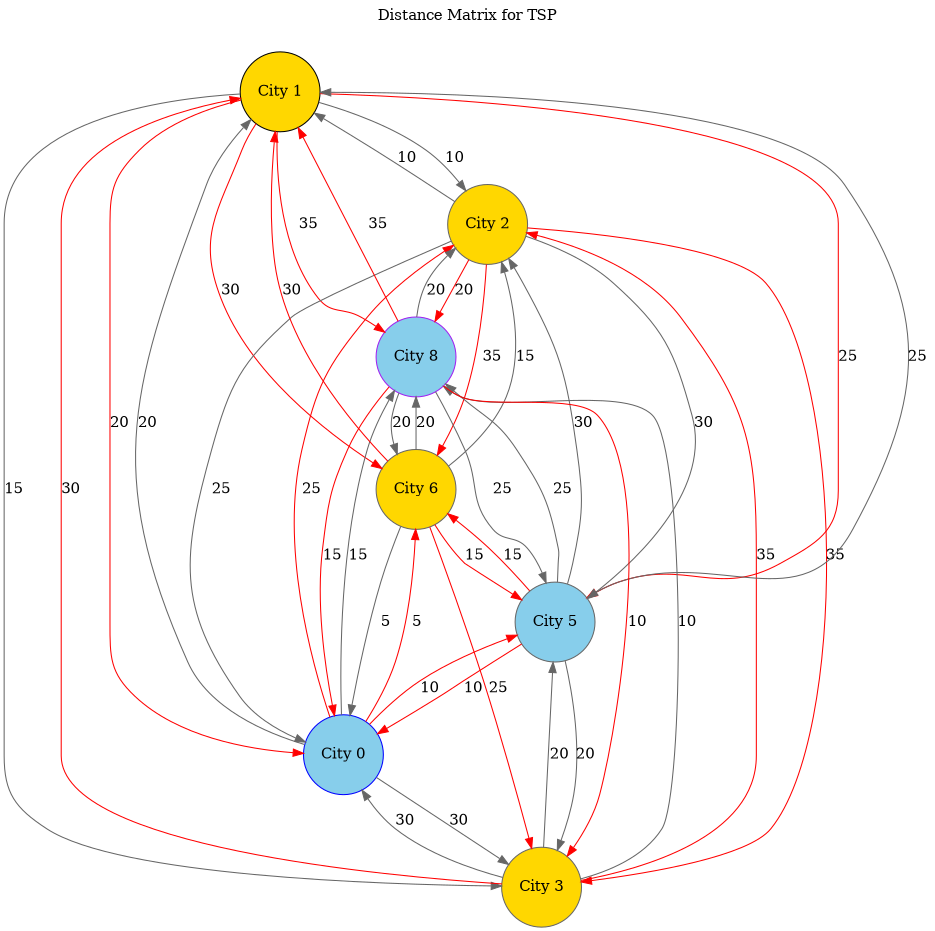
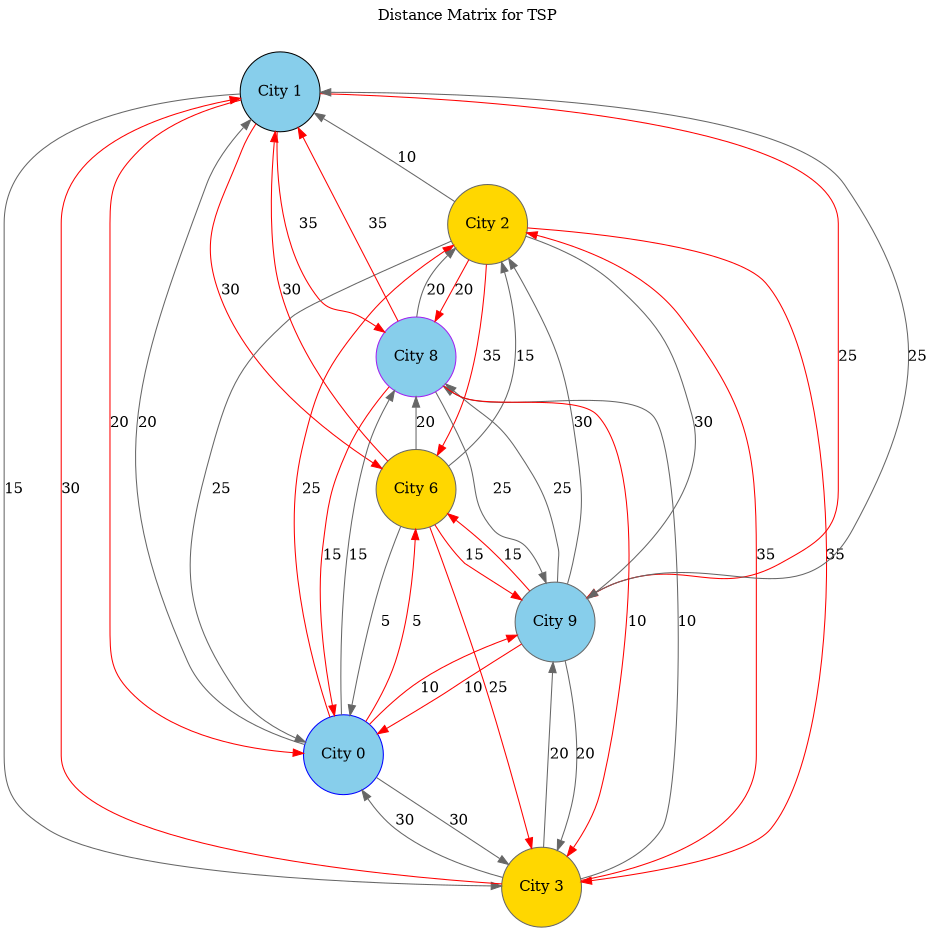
node "City 1": fillcolor gold -> skyblue
edge "City 1" -> "City 2": removed, label "10"
edge "City 8" -> "City 6": removed, label "20"
node "City 5": label "City 5" -> "City 9"
